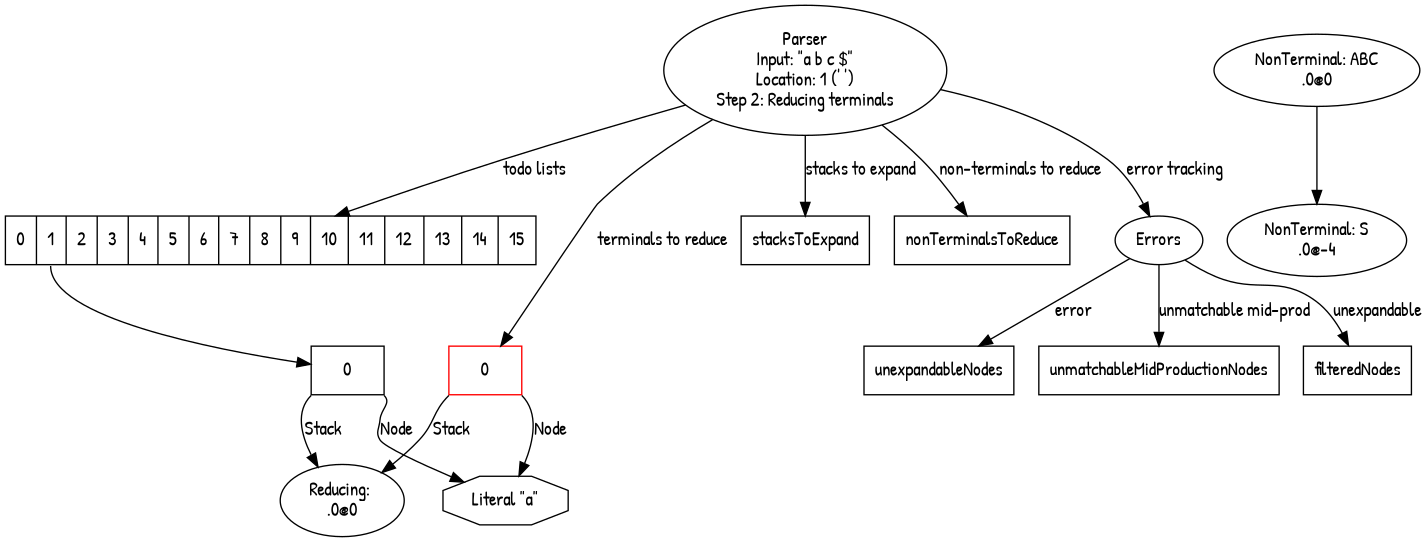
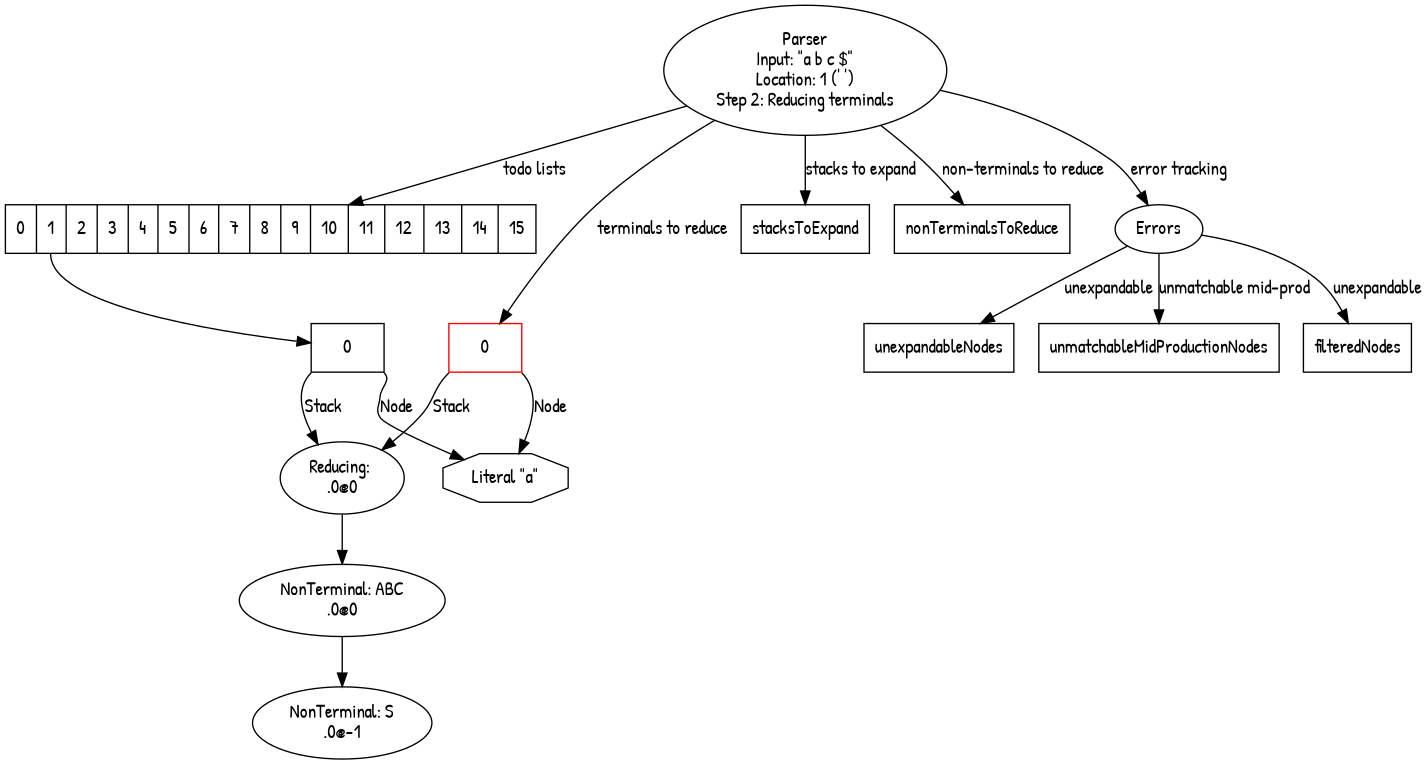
node "NonTerminal: S .0@-4": label "NonTerminal: S .0@-4" -> "NonTerminal: S .0@-1"
edge "Errors" -> "unexpandableNodes": label "error" -> "unexpandable"
edge "Reducing: .0@0" -> "NonTerminal: ABC .0@0": added
